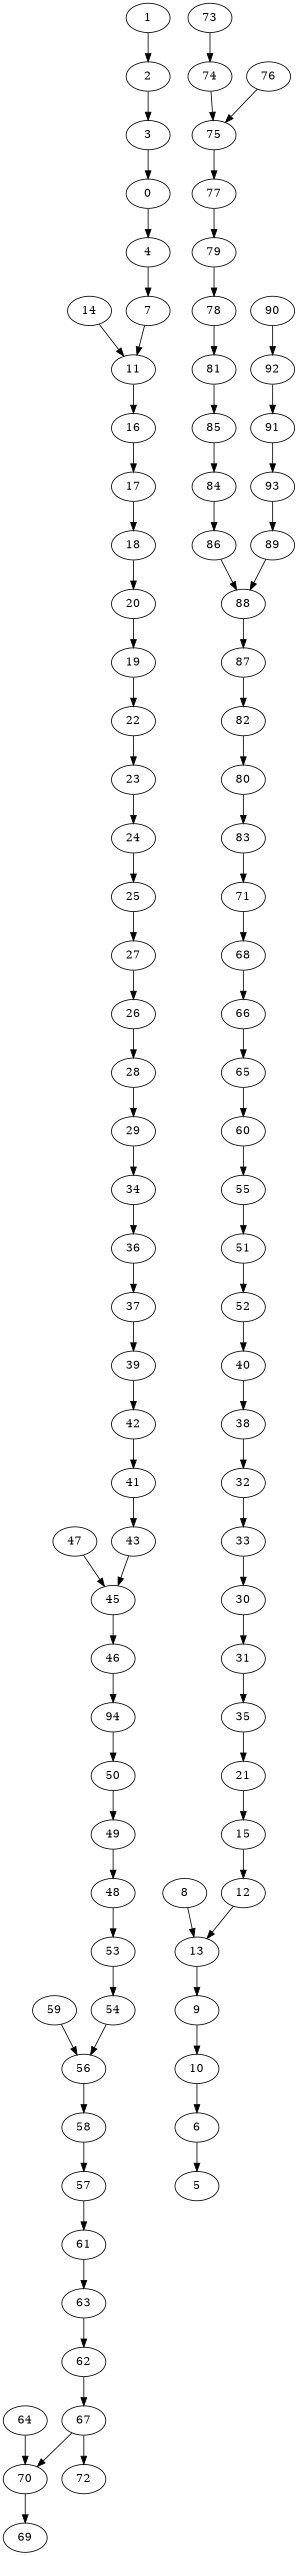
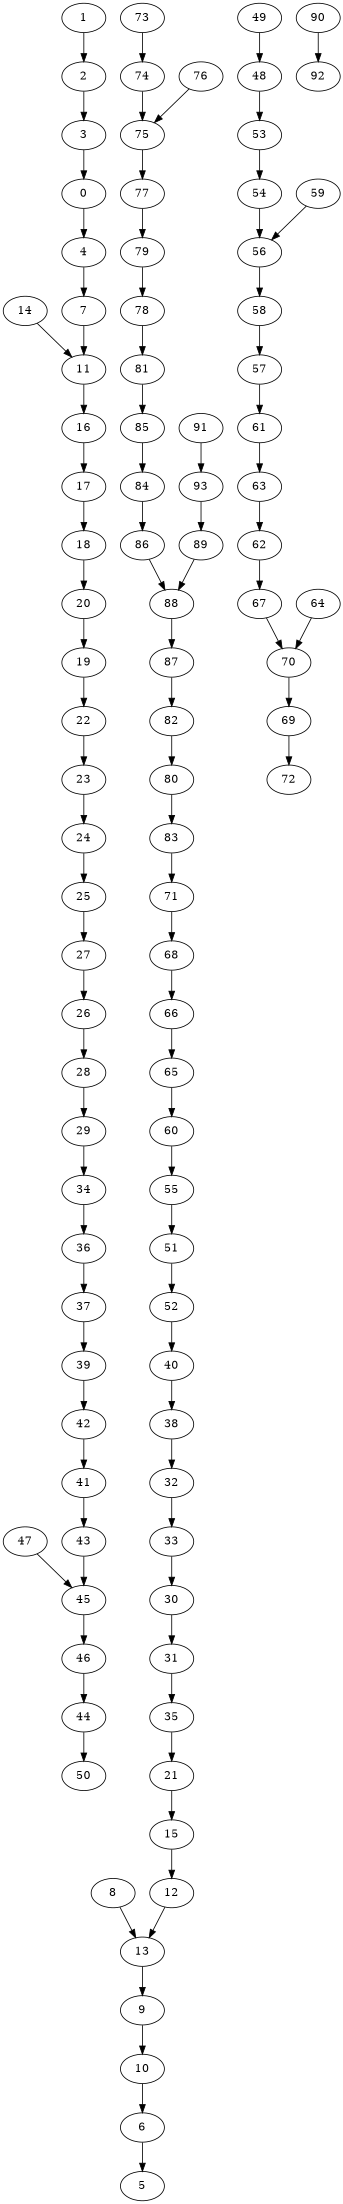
edge "92" -> "91": removed
node "94": label "94" -> "44"
edge "50" -> "49": removed
edge "67" -> "72": now "69" -> "72"
